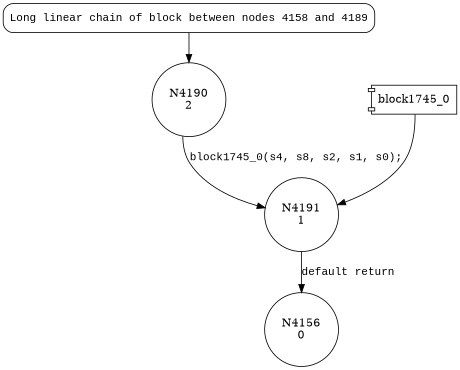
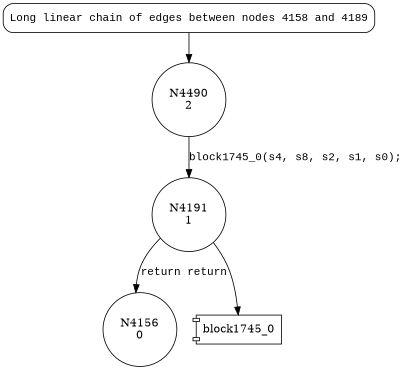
node "Long linear chain of block between nodes 4158 and 4189": label "Long linear chain of block between nodes 4158 and 4189" -> "Long linear chain of edges between nodes 4158 and 4189"
node "N4190 2": label "N4190 2" -> "N4490 2"
edge "block1745_0" -> "N4191 1": reversed
edge "N4191 1" -> "N4156 0": label "default return" -> "return return"
